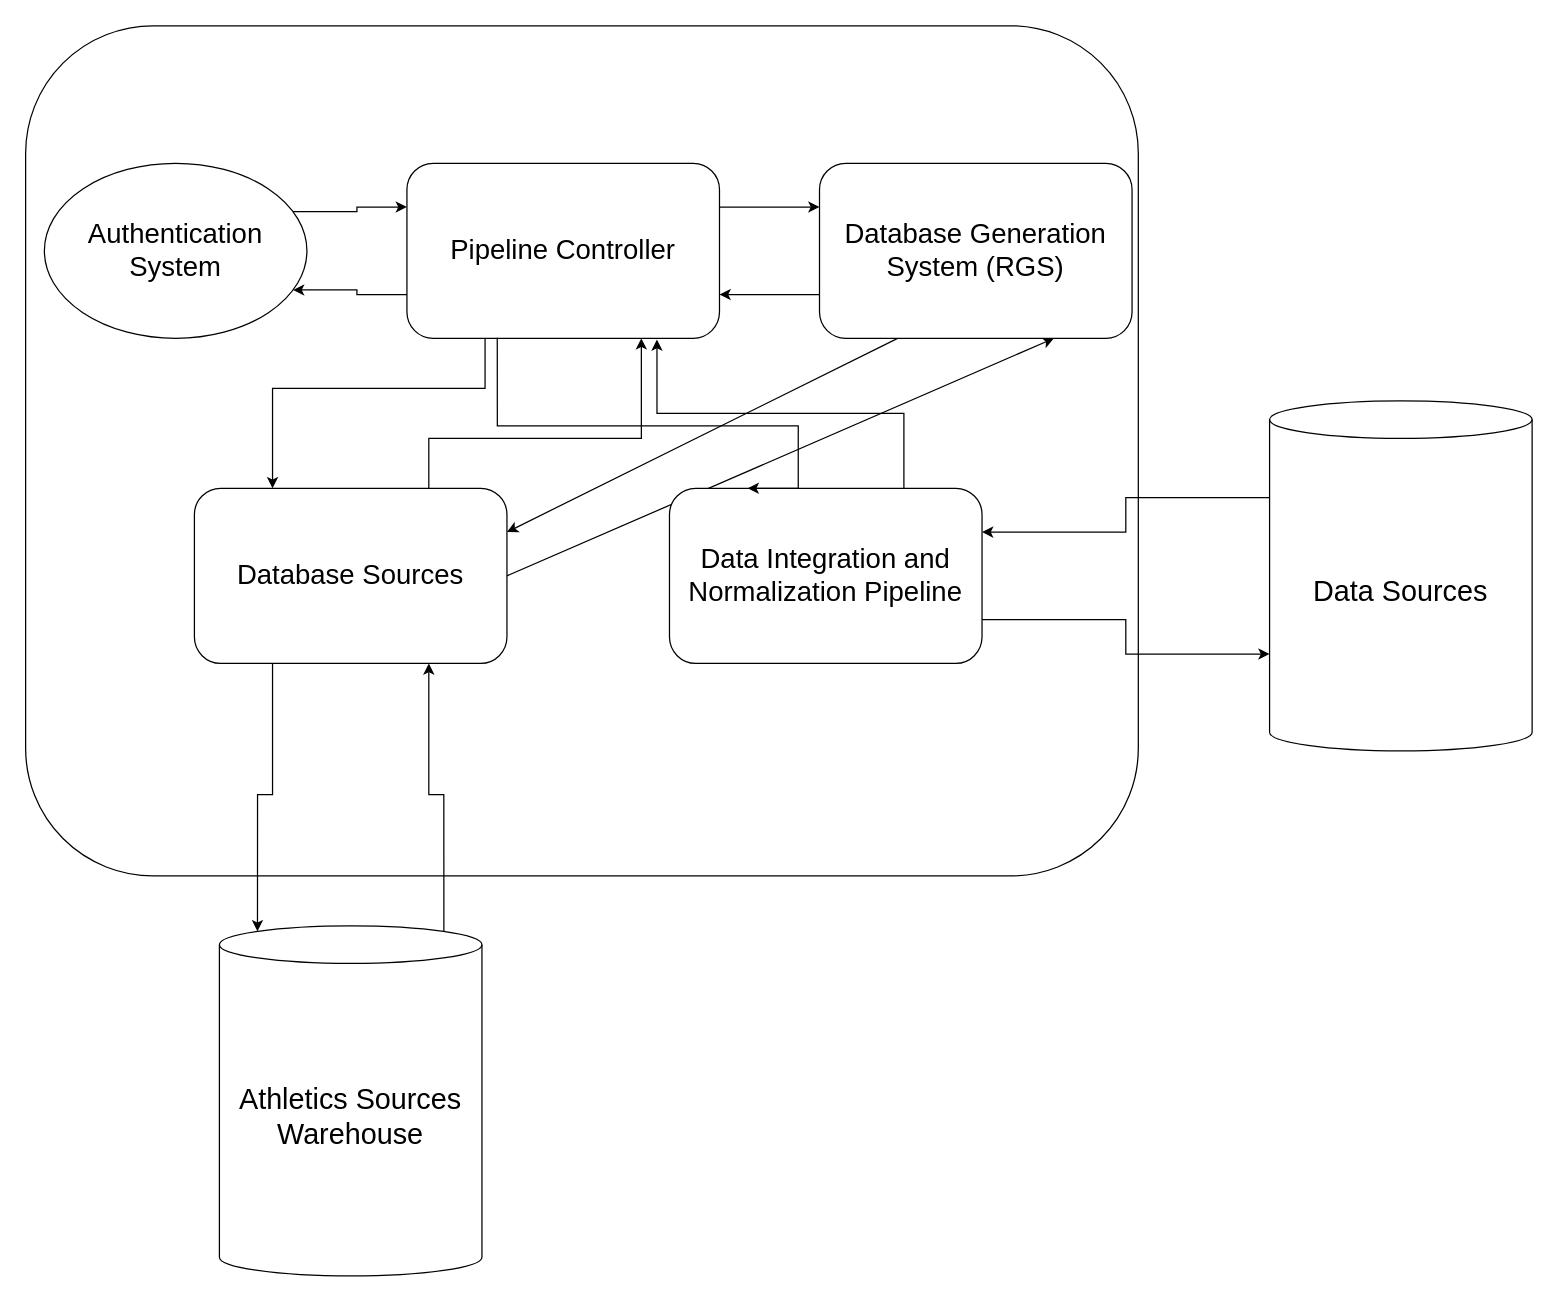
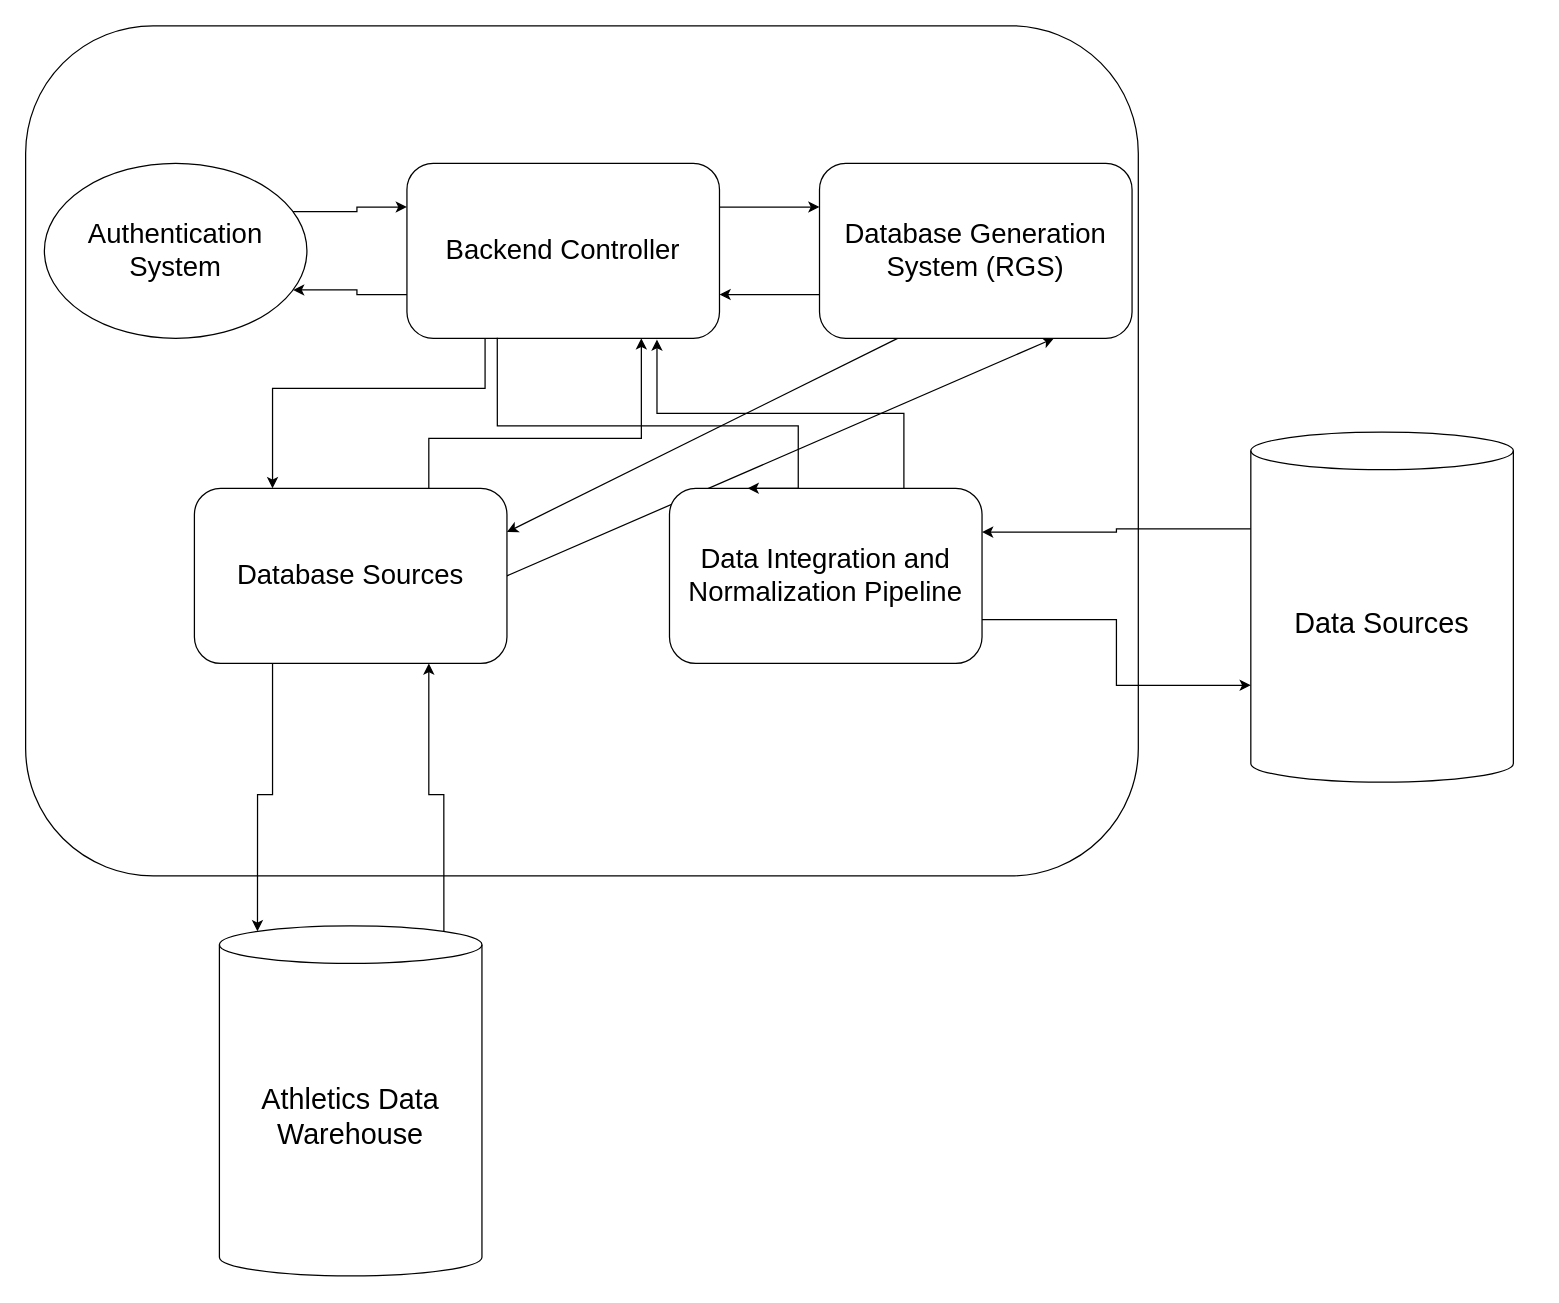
node "Pipeline Controller": label "Pipeline Controller" -> "Backend Controller"
node "Data Sources": moved (1401, 576) -> (1382, 607)
node "Athletics Sources Warehouse": label "Athletics Sources Warehouse" -> "Athletics Data Warehouse"
